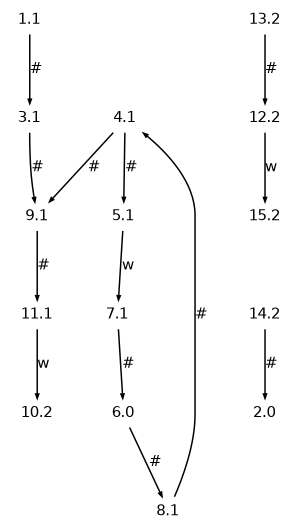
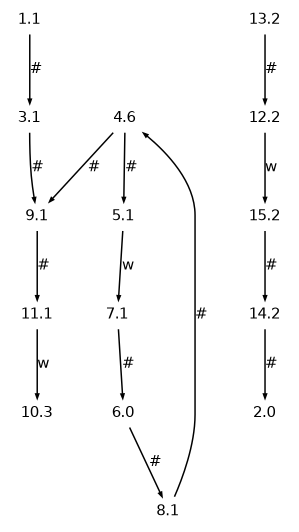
node "4.1": label "4.1" -> "4.6"
edge "15.2" -> "14.2": added, label "#"
node "10.2": label "10.2" -> "10.3"
